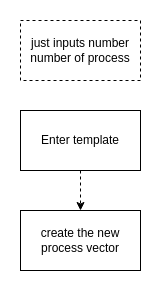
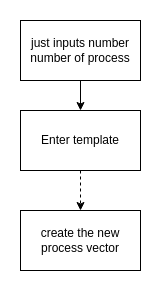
node "just inputs number number of process": style dashed -> solid
edge "just inputs number number of process" -> "Enter template": added
